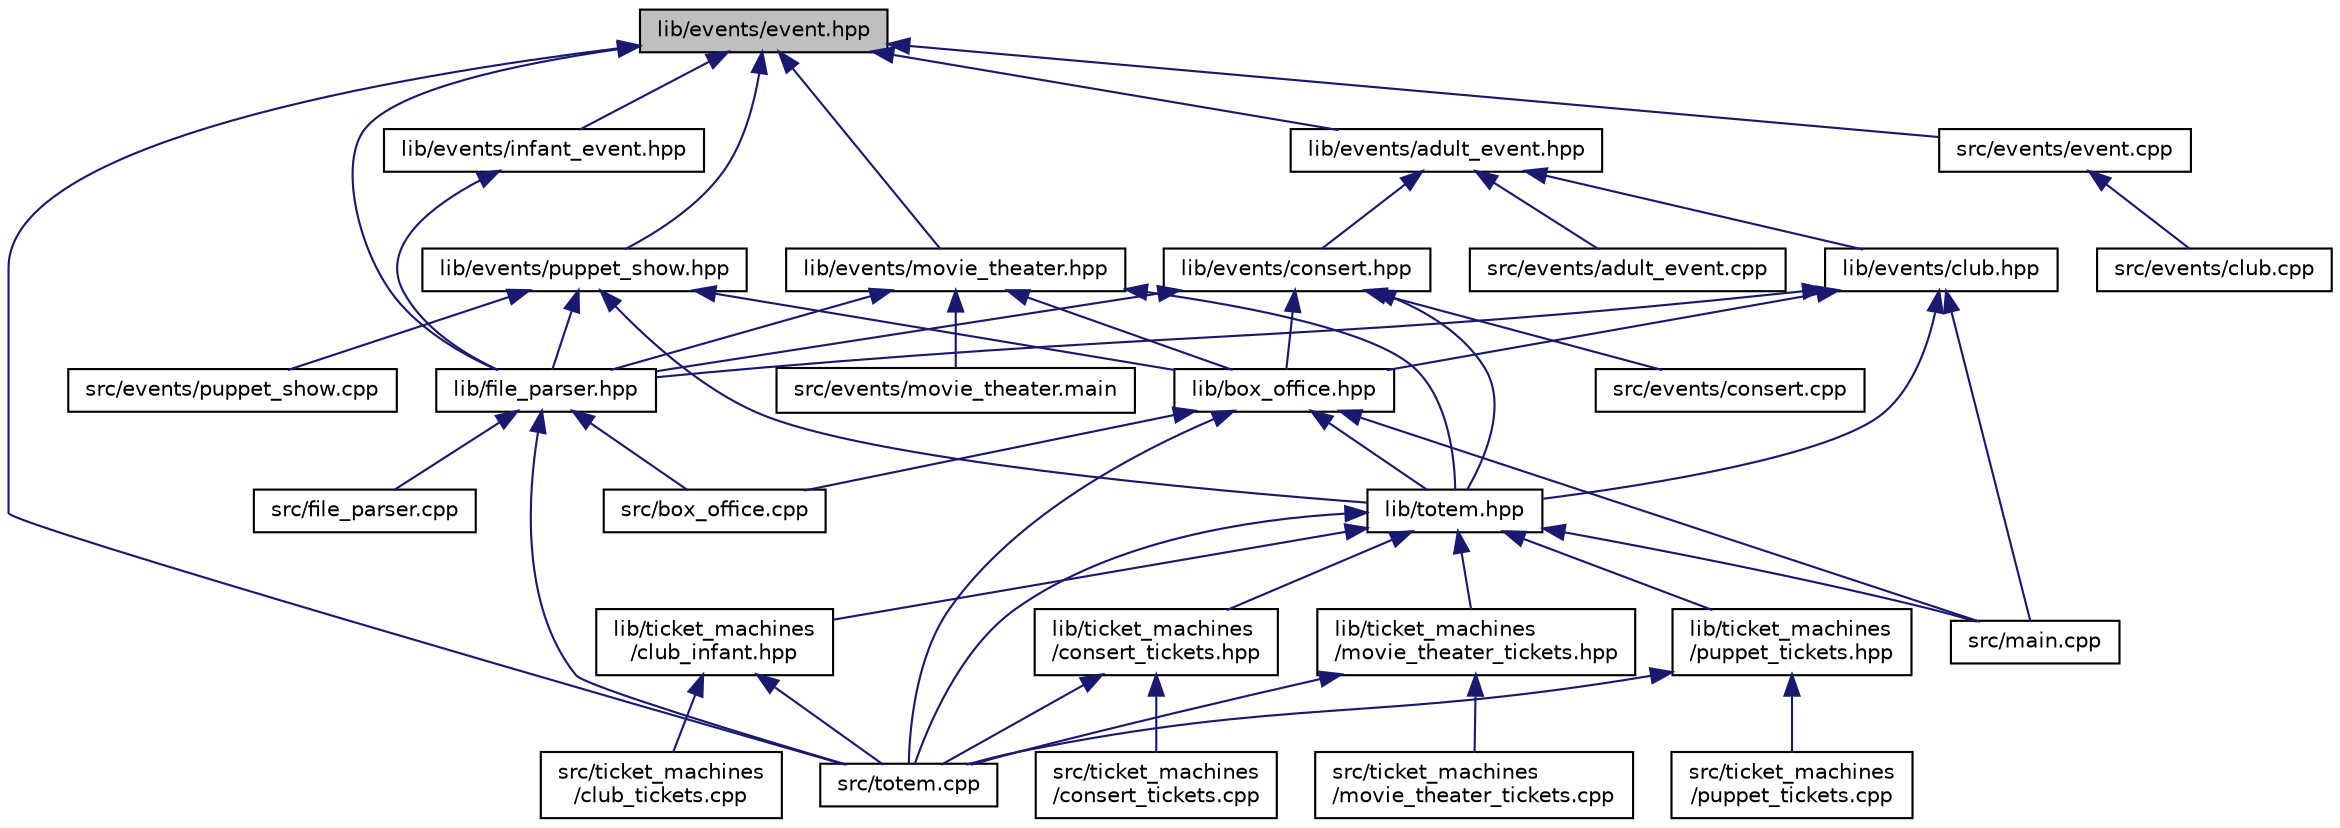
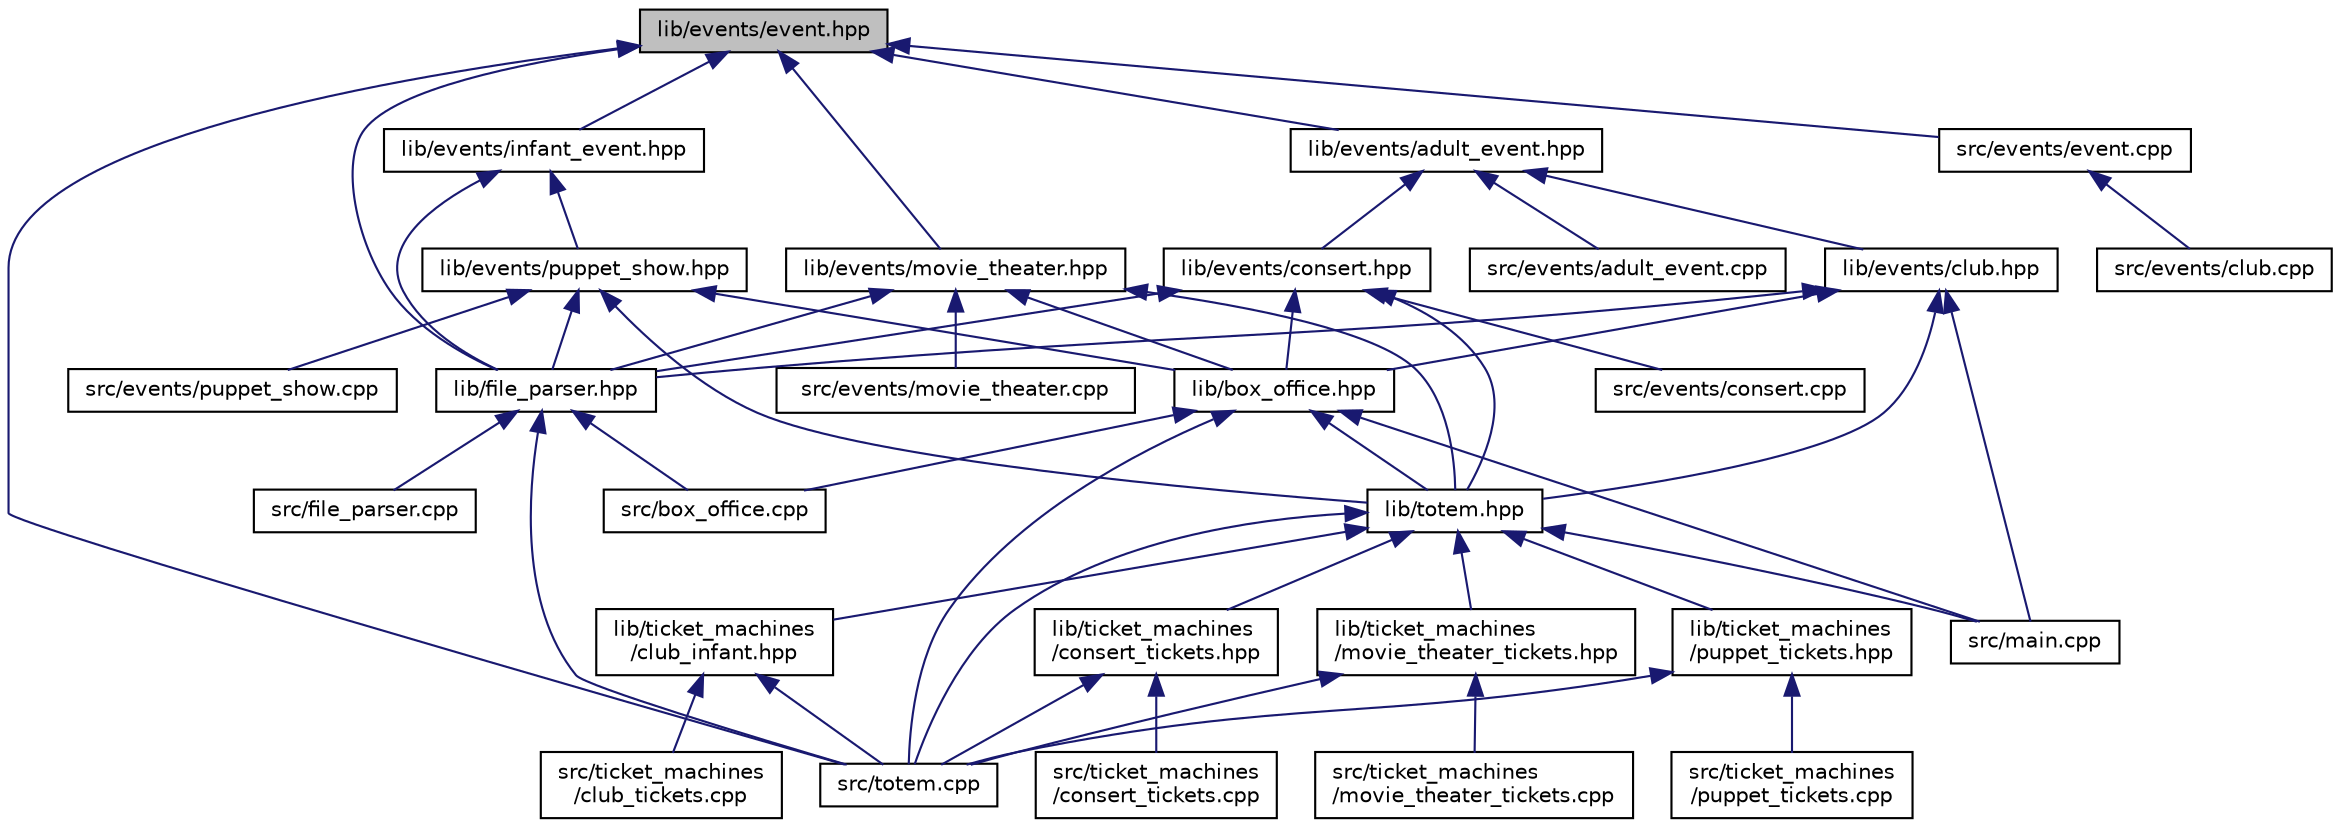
edge "lib/events/puppet_show.hpp" -> "lib/events/event.hpp": now "lib/events/puppet_show.hpp" -> "lib/events/infant_event.hpp"
node "src/events/movie_theater.main": label "src/events/movie_theater.main" -> "src/events/movie_theater.cpp"
